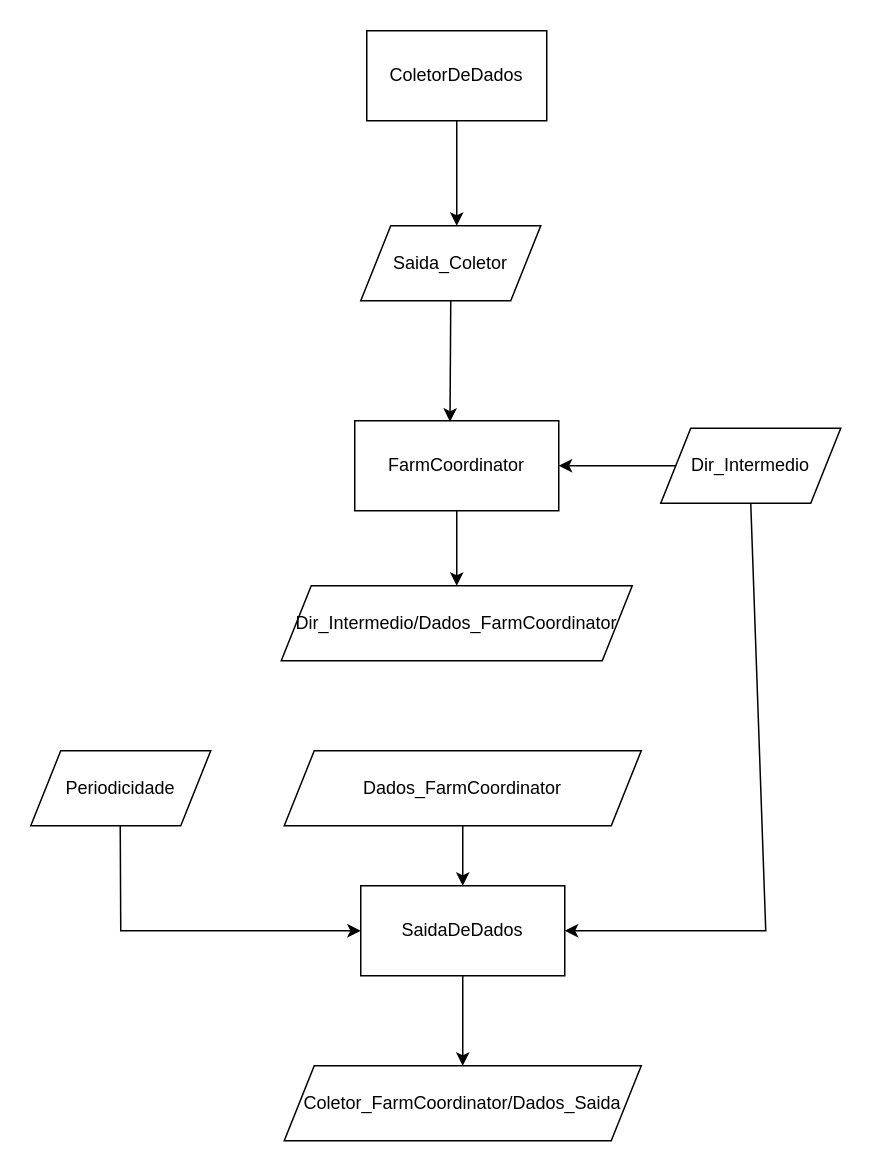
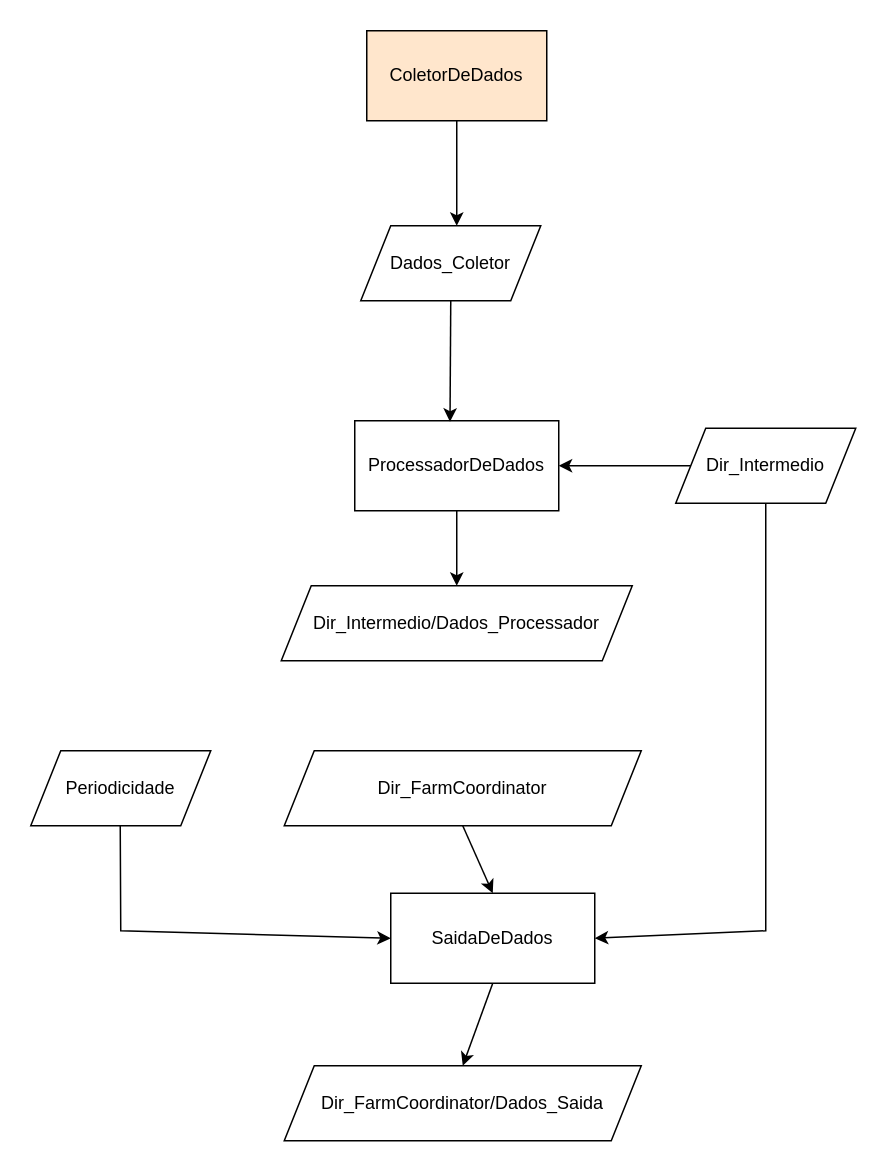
node "ColetorDeDados": fillcolor #ffffff -> #ffe6cc
node "Saida_Coletor": label "Saida_Coletor" -> "Dados_Coletor"
node "FarmCoordinator": label "FarmCoordinator" -> "ProcessadorDeDados"
node "Dir_Intermedio": moved (751, 466) -> (766, 466)
node "Dir_Intermedio/Dados_FarmCoordinator": label "Dir_Intermedio/Dados_FarmCoordinator" -> "Dir_Intermedio/Dados_Processador"
node "Dados_FarmCoordinator": label "Dados_FarmCoordinator" -> "Dir_FarmCoordinator"
node "SaidaDeDados": moved (463, 931) -> (493, 938)
node "Coletor_FarmCoordinator/Dados_Saida": label "Coletor_FarmCoordinator/Dados_Saida" -> "Dir_FarmCoordinator/Dados_Saida"
